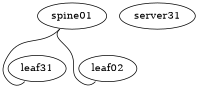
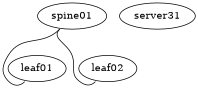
node "leaf31": label "leaf31" -> "leaf01"
